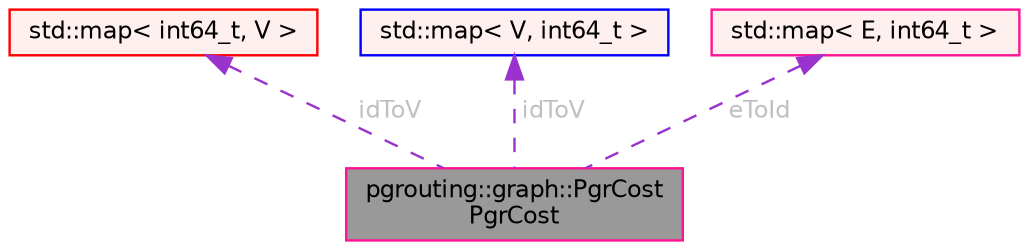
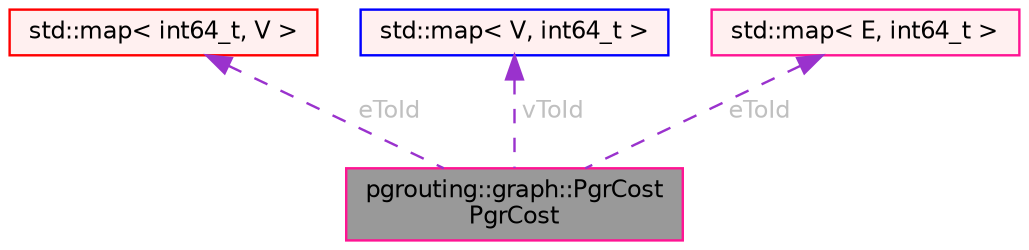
edge "pgrouting::graph::PgrCost PgrCost" -> "std::map< int64_t, V >": label " idToV" -> " eToId"
edge "pgrouting::graph::PgrCost PgrCost" -> "std::map< V, int64_t >": label " idToV" -> " vToId"
